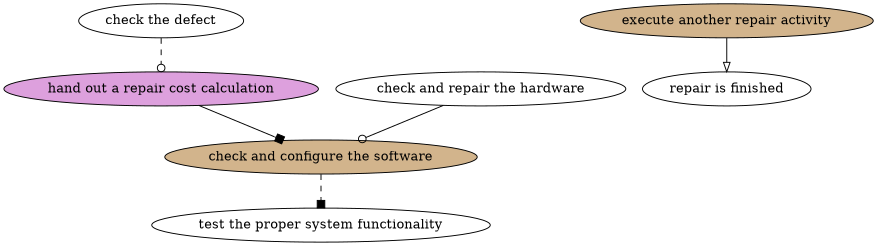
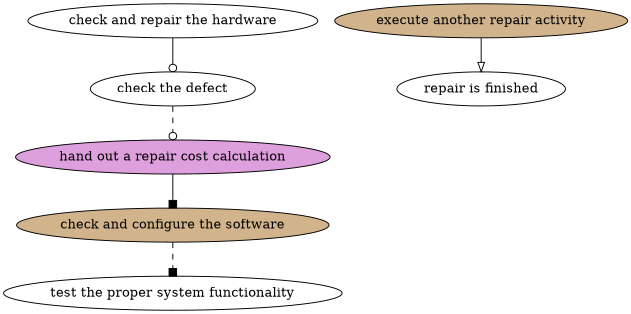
edge "check and repair the hardware" -> "check and configure the software": now "check and repair the hardware" -> "check the defect"
